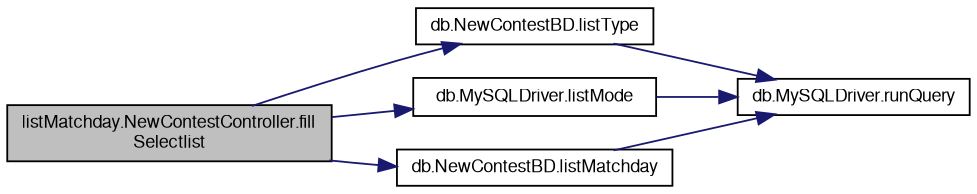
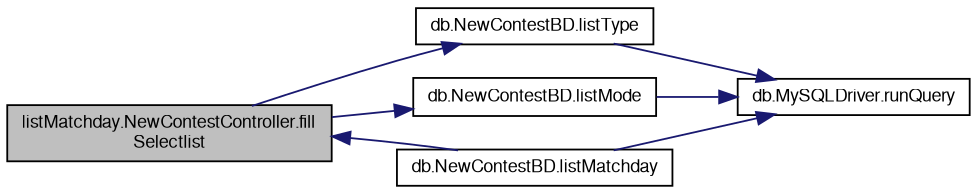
node "db.MySQLDriver.listMode": label "db.MySQLDriver.listMode" -> "db.NewContestBD.listMode"
edge "listMatchday.NewContestController.fill Selectlist" -> "db.NewContestBD.listMatchday": reversed
